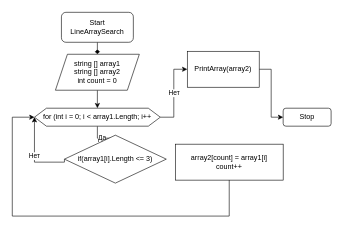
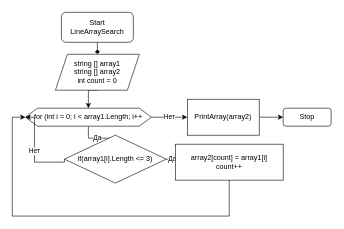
node "PrintArray(array2)": moved (224, 69) -> (224, 117)
node "for (int i = 0; i < array1.Length; i++": moved (98, 117) -> (89, 117)
edge "if(array1[i].Length <= 3)" -> "array2[count] = array1[i] count++": added, label "Да"
